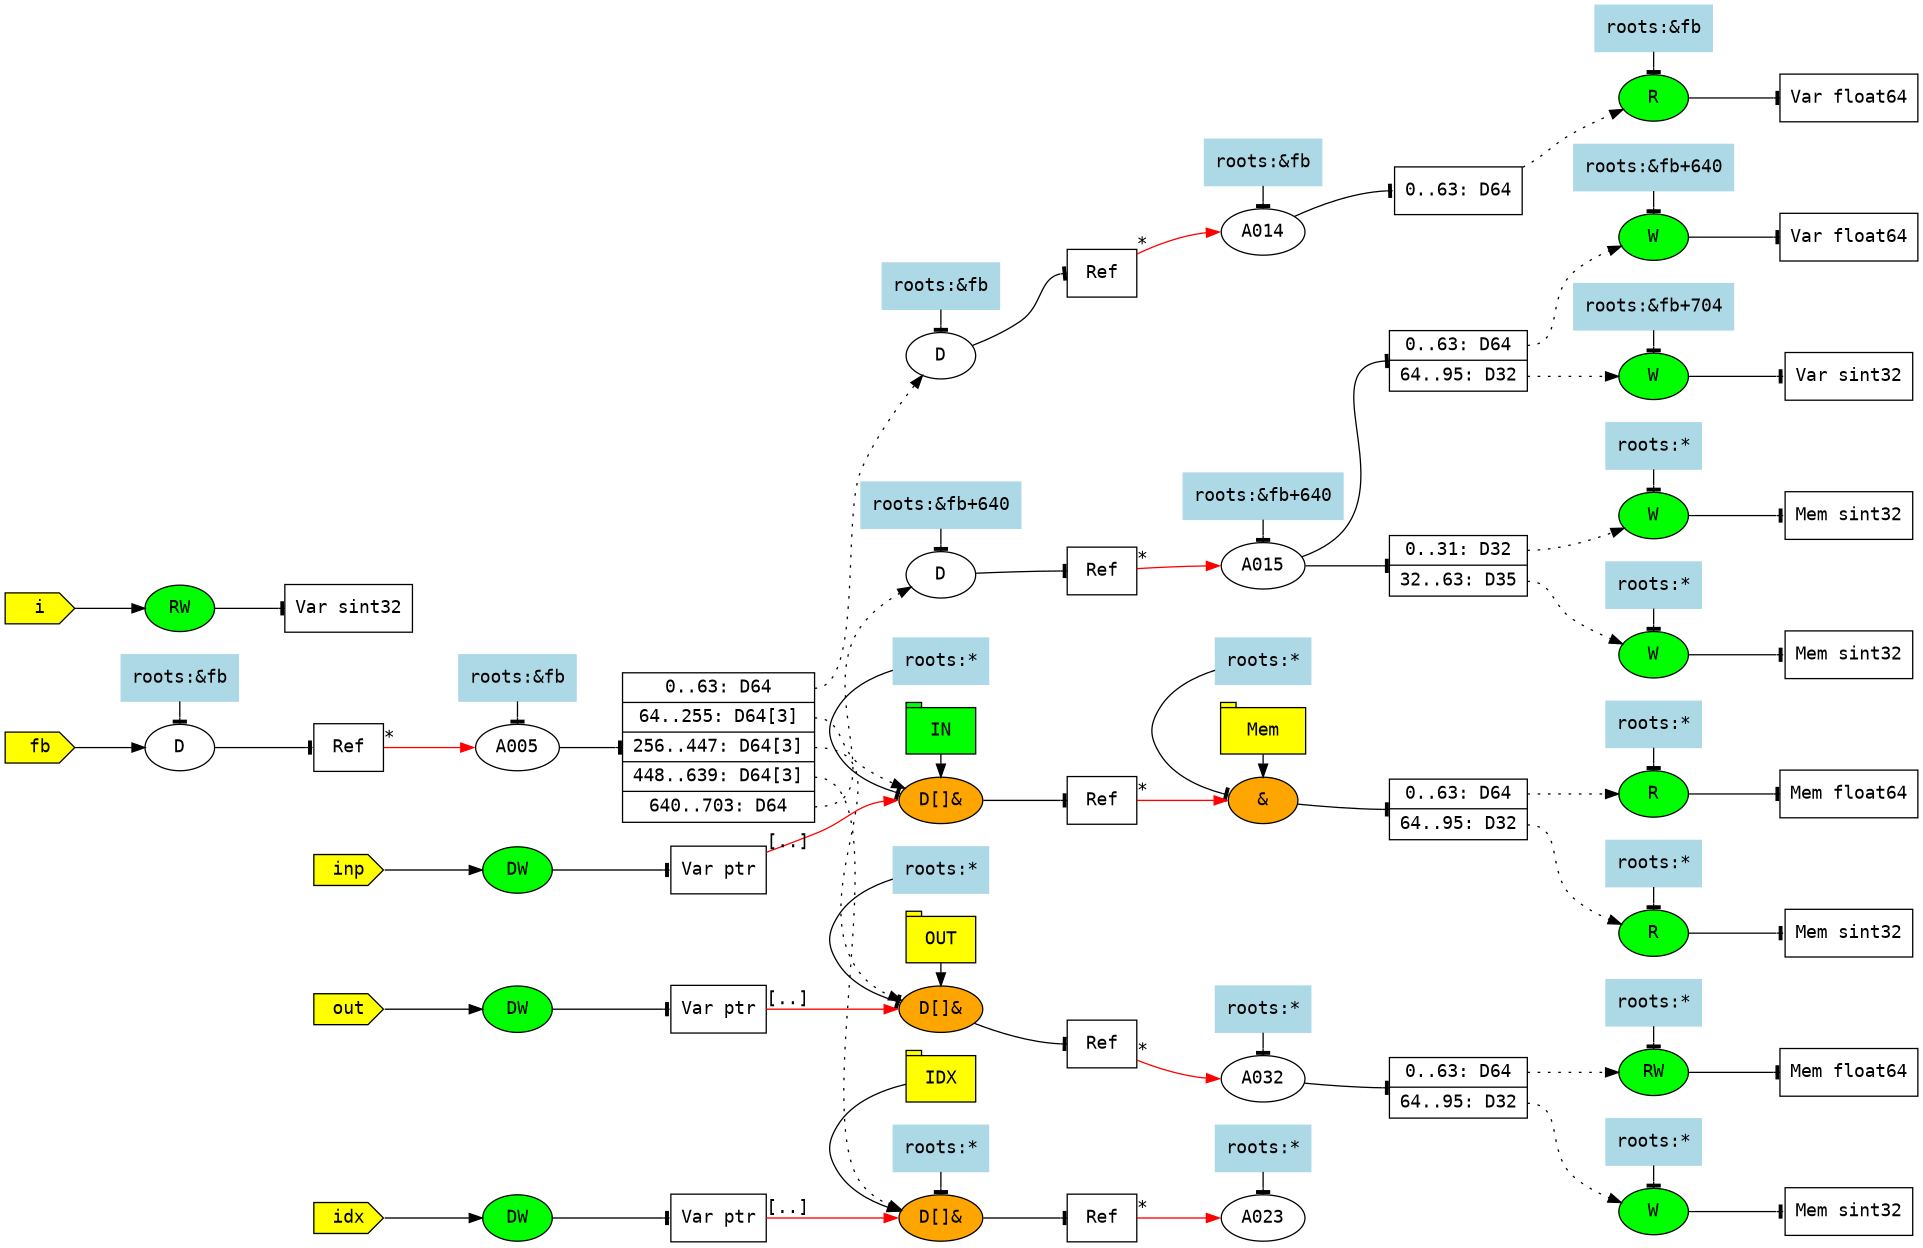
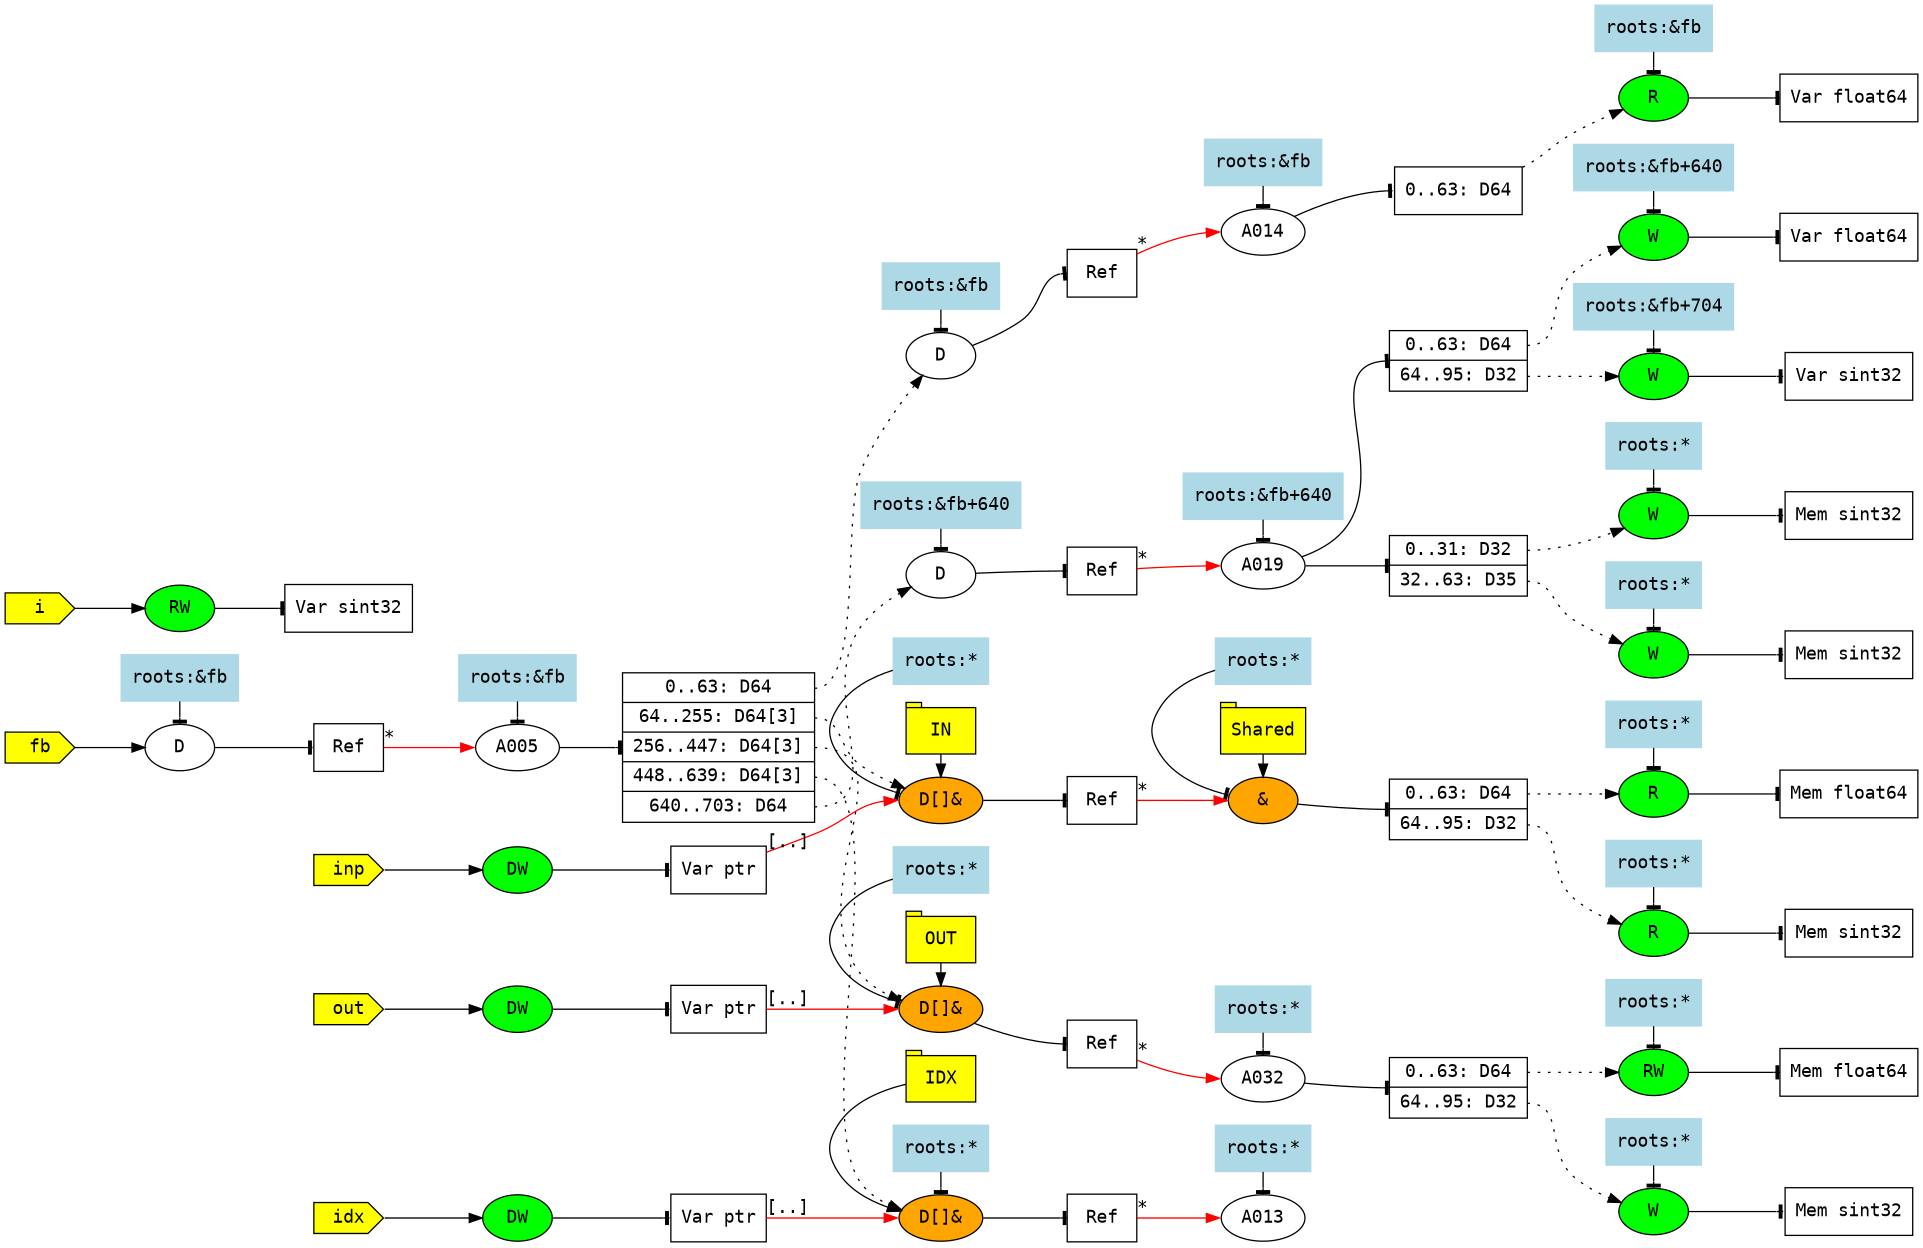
node "A015": label "A015" -> "A019"
node "IN": fillcolor green -> yellow
node "Mem": label "Mem" -> "Shared"
node "A023": label "A023" -> "A013"
